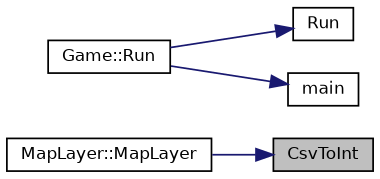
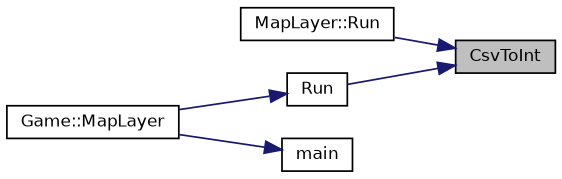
node "Game::Run": label "Game::Run" -> "Game::MapLayer"
edge "Run" -> "CsvToInt": added
node "MapLayer::MapLayer": label "MapLayer::MapLayer" -> "MapLayer::Run"
